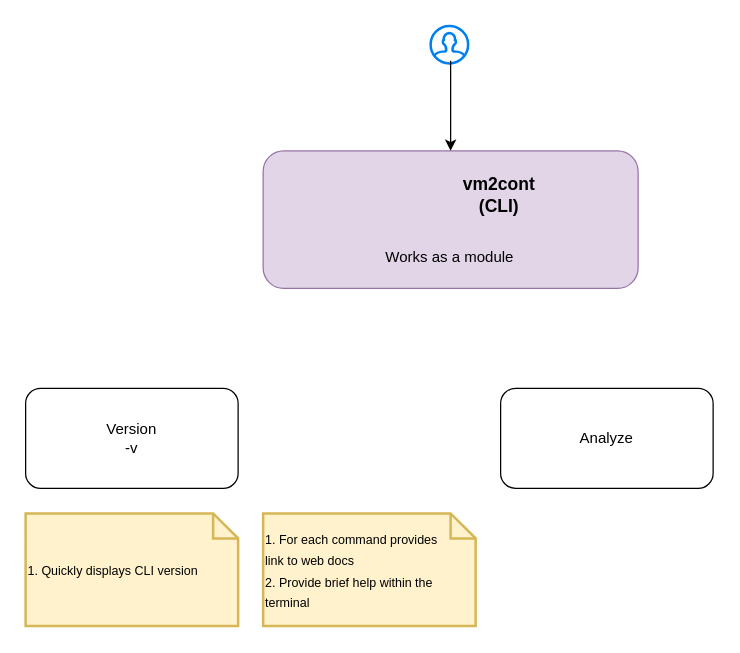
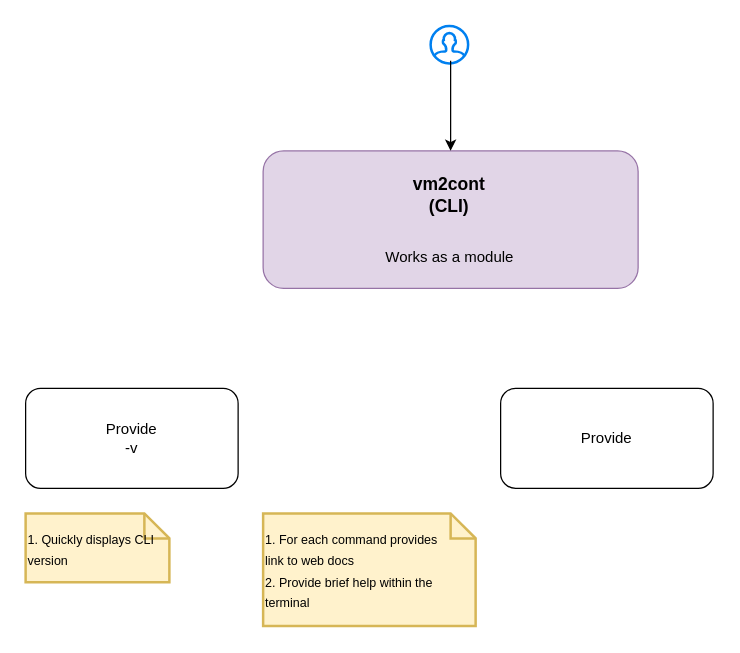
node "vm2cont (CLI)": moved (499, 194) -> (449, 194)
node "Version -v": label "Version -v" -> "Provide -v"
node "Analyze": label "Analyze" -> "Provide"
node "1. Quickly displays CLI version": size 213x113 -> 144x69
